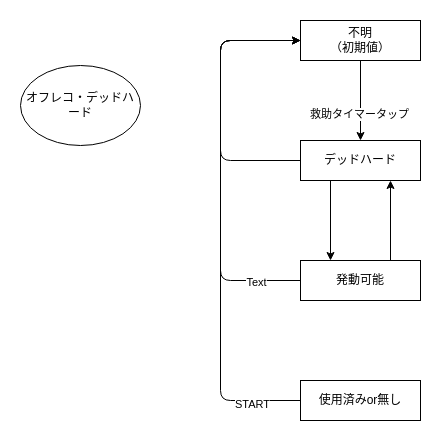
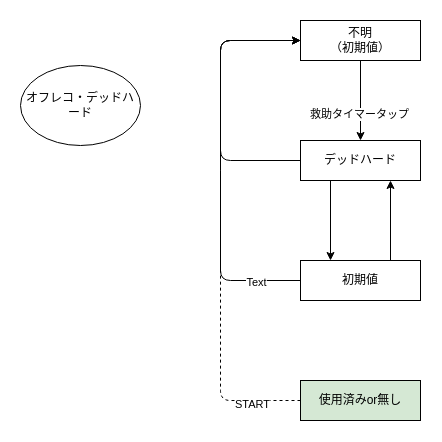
node "発動可能": label "発動可能" -> "初期値"
edge "使用済みor無し" -> "不明 （初期値）": style solid -> dashed
node "使用済みor無し": fillcolor #ffffff -> #d5e8d4
